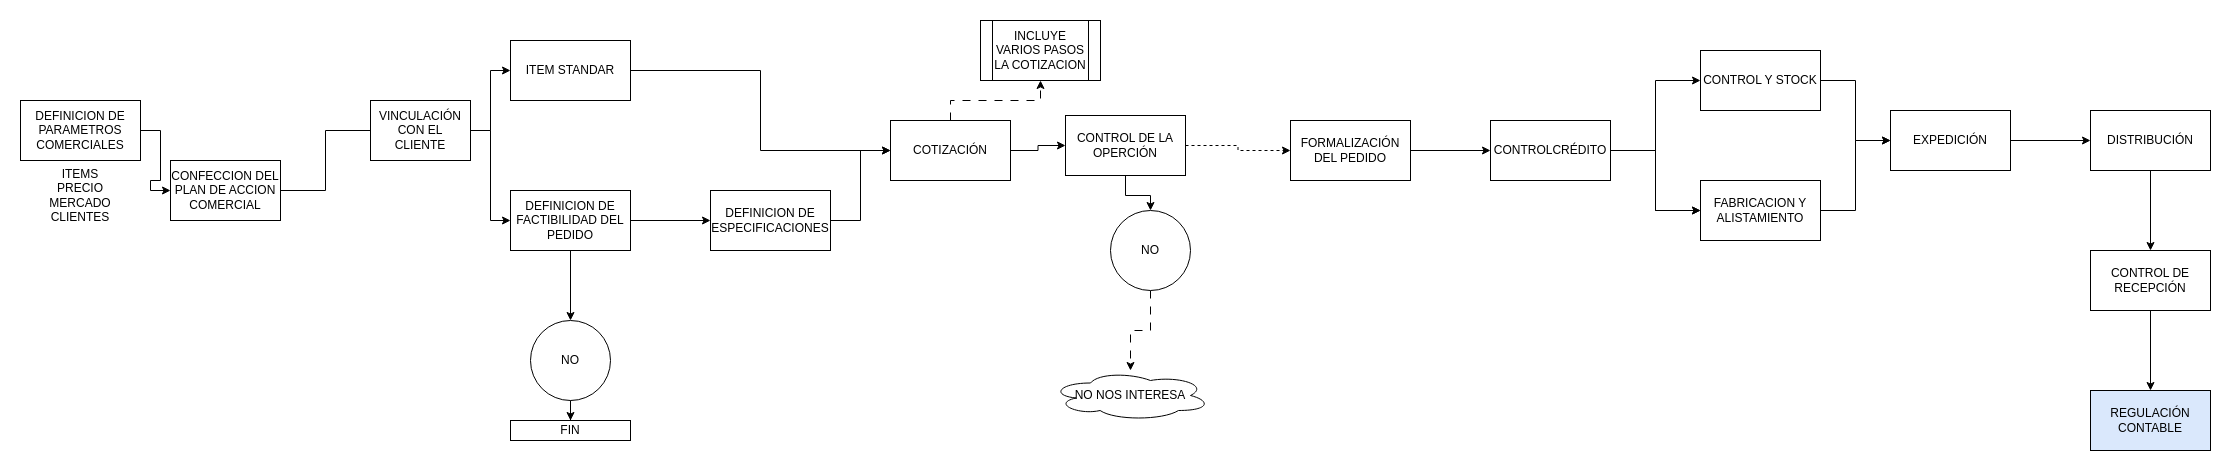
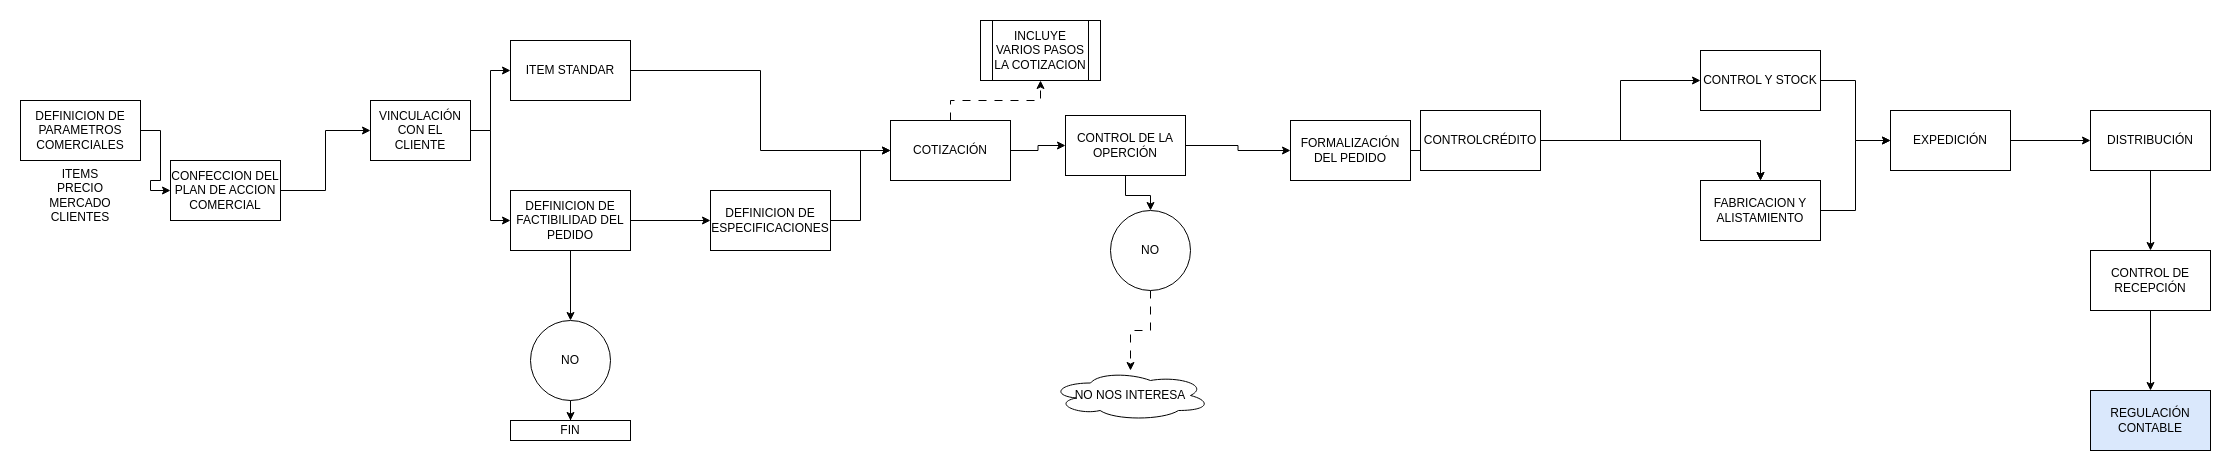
edge "VINCULACIÓN CON EL CLIENTE" -- "CONFECCION DEL PLAN DE ACCION COMERCIAL": arrowhead none -> classic
edge "CONTROL DE LA OPERCIÓN" -> "FORMALIZACIÓN DEL PEDIDO": style dashed -> solid
node "CONTROLCRÉDITO": moved (1551, 151) -> (1481, 141)
